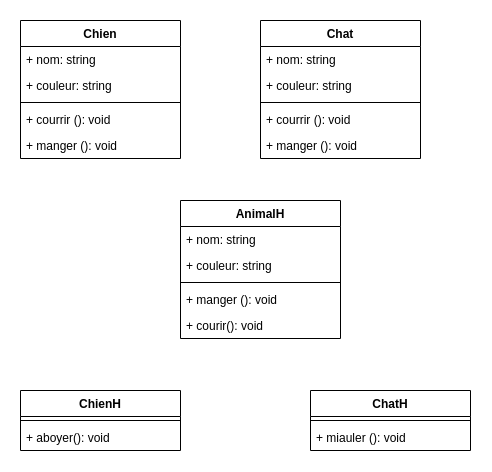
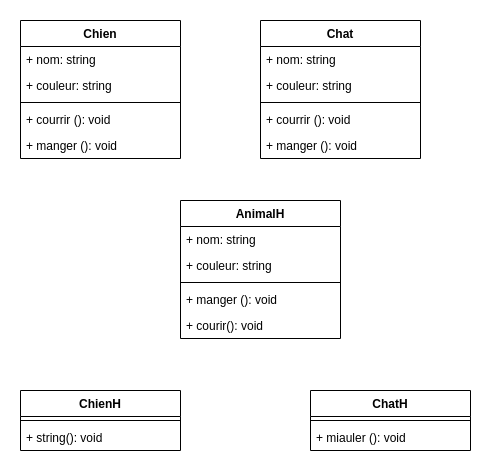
node "+ aboyer(): void": label "+ aboyer(): void" -> "+ string(): void"
